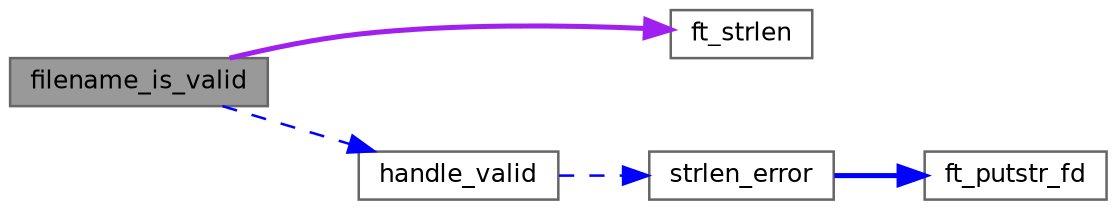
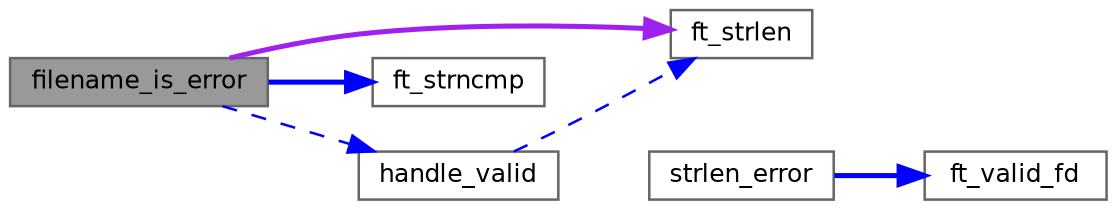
node "filename_is_valid": label "filename_is_valid" -> "filename_is_error"
node "ft_strncmp": added
edge "handle_valid" -> "strlen_error": now "handle_valid" -> "ft_strlen"
node "ft_putstr_fd": label "ft_putstr_fd" -> "ft_valid_fd"
